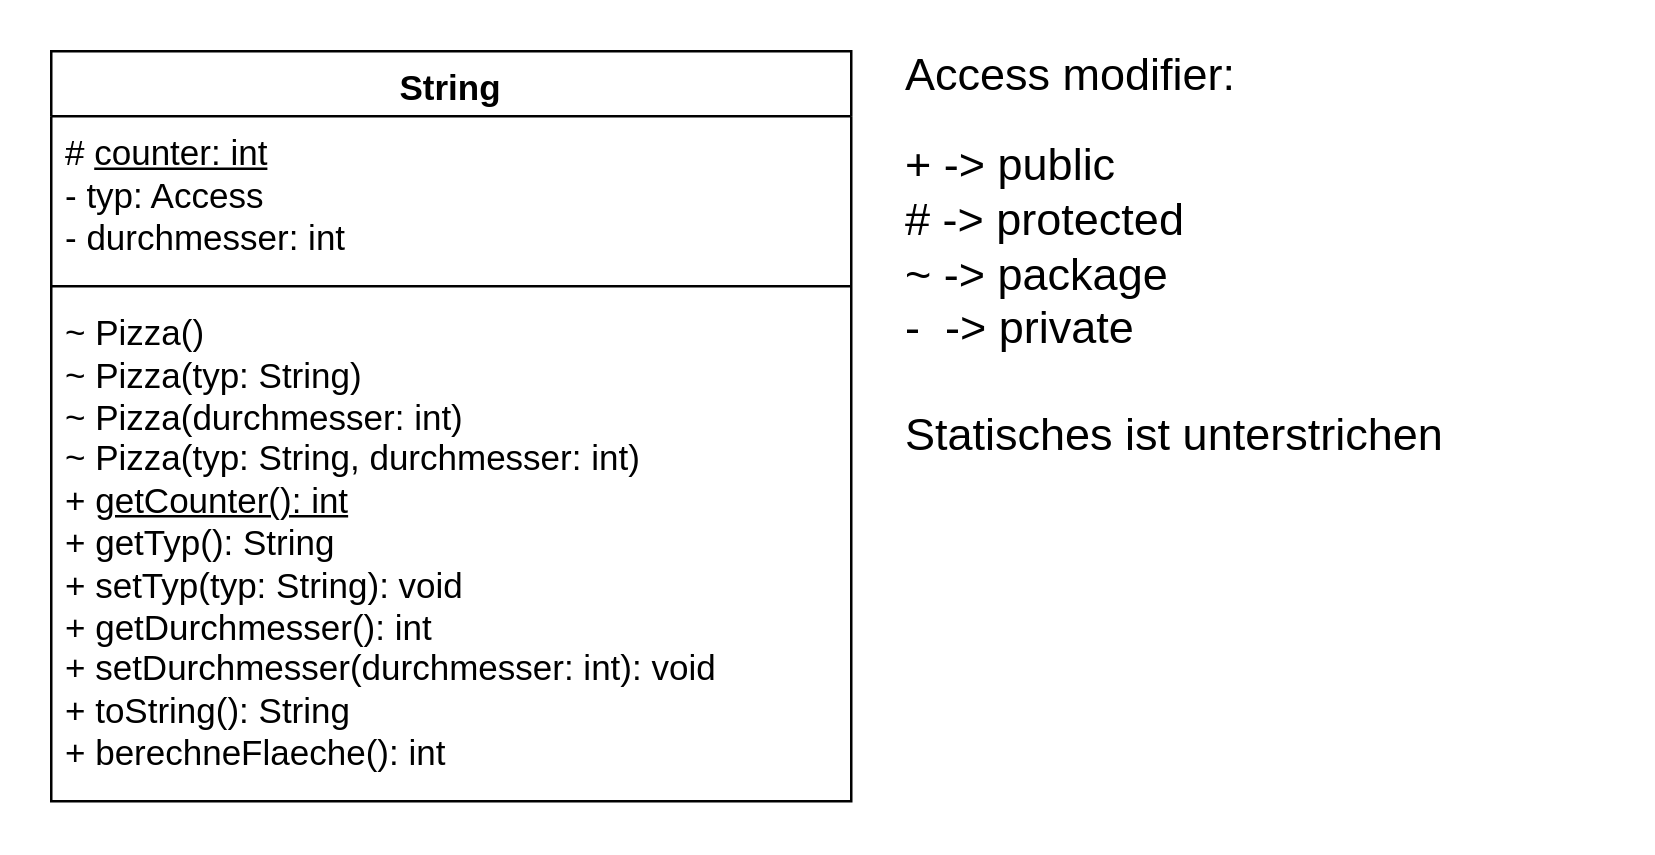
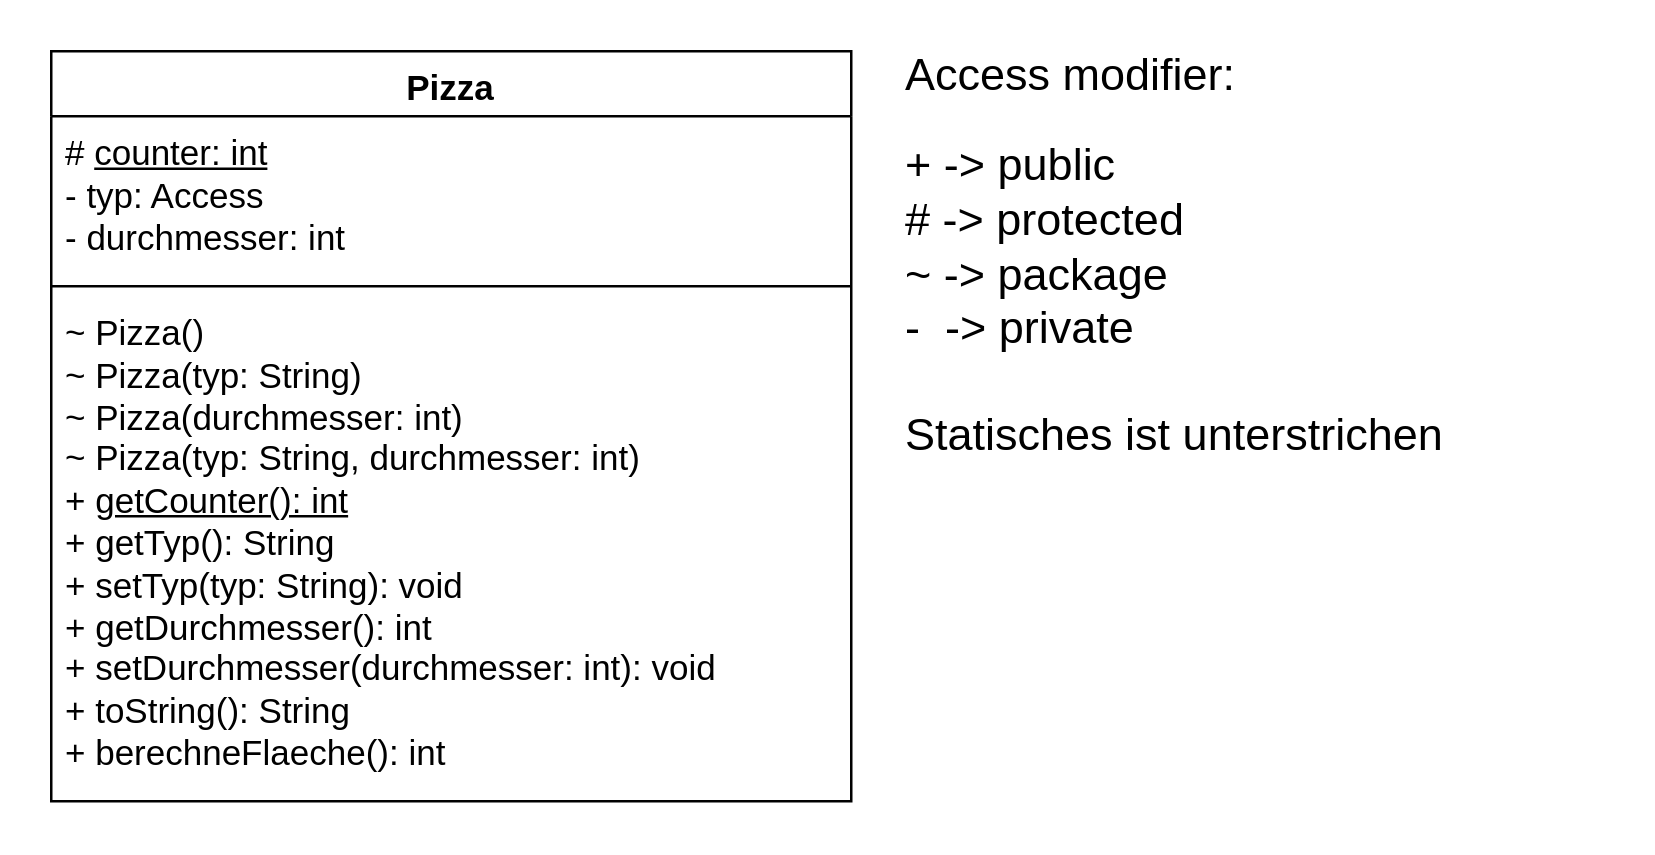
node "String": label "String" -> "Pizza"
